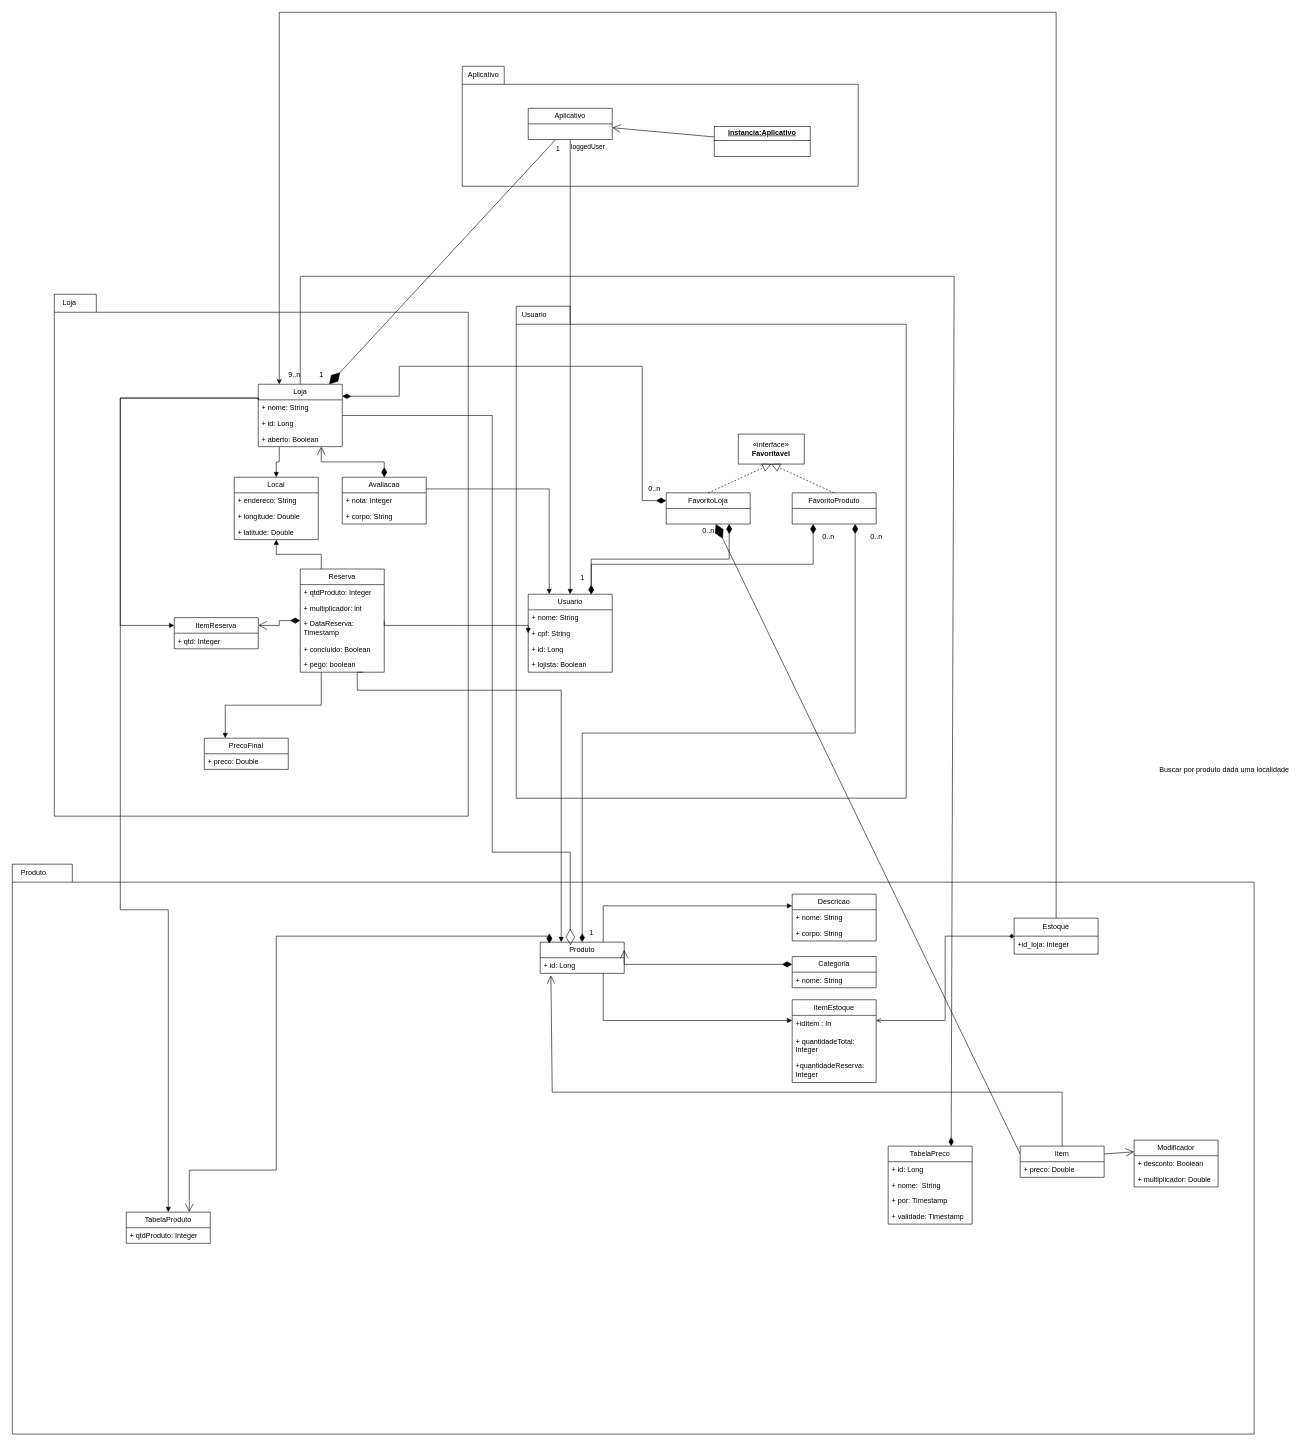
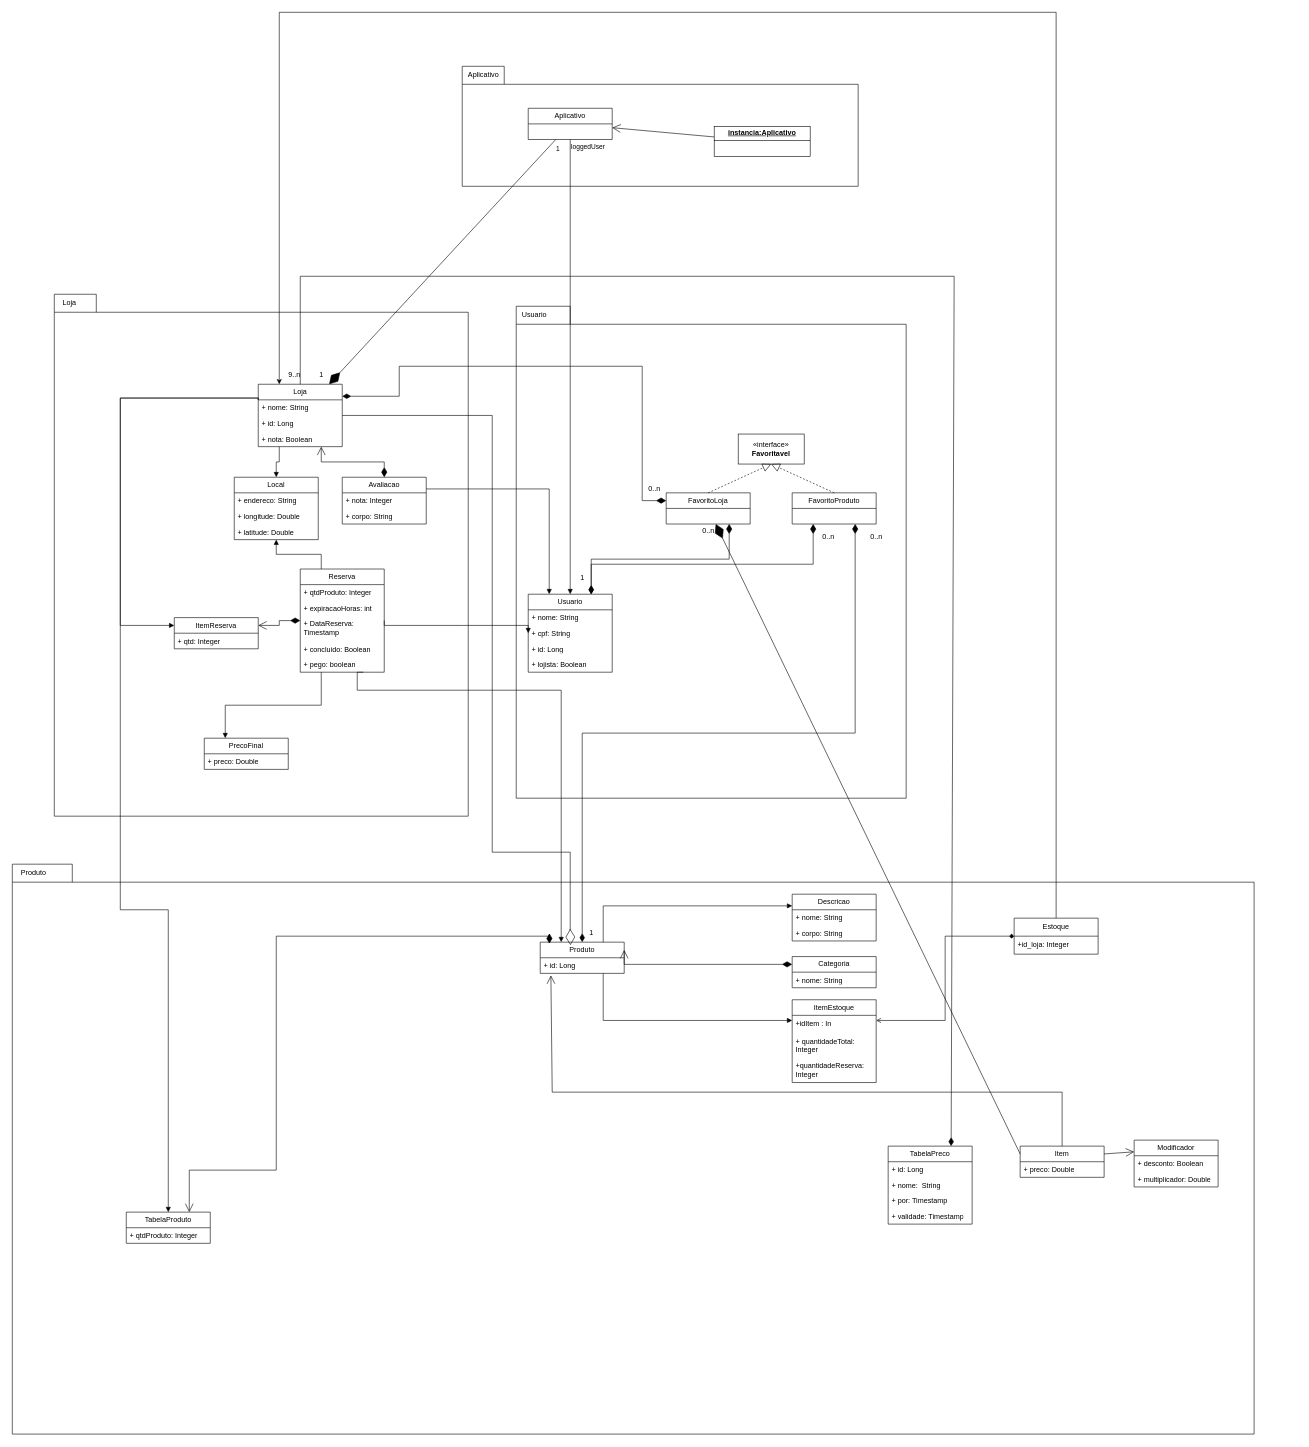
node "+ aberto: Boolean": label "+ aberto: Boolean" -> "+ nota: Boolean"
node "+ multiplicador: int": label "+ multiplicador: int" -> "+ expiracaoHoras: int"
node "Buscar por produto dada uma localidade": removed
